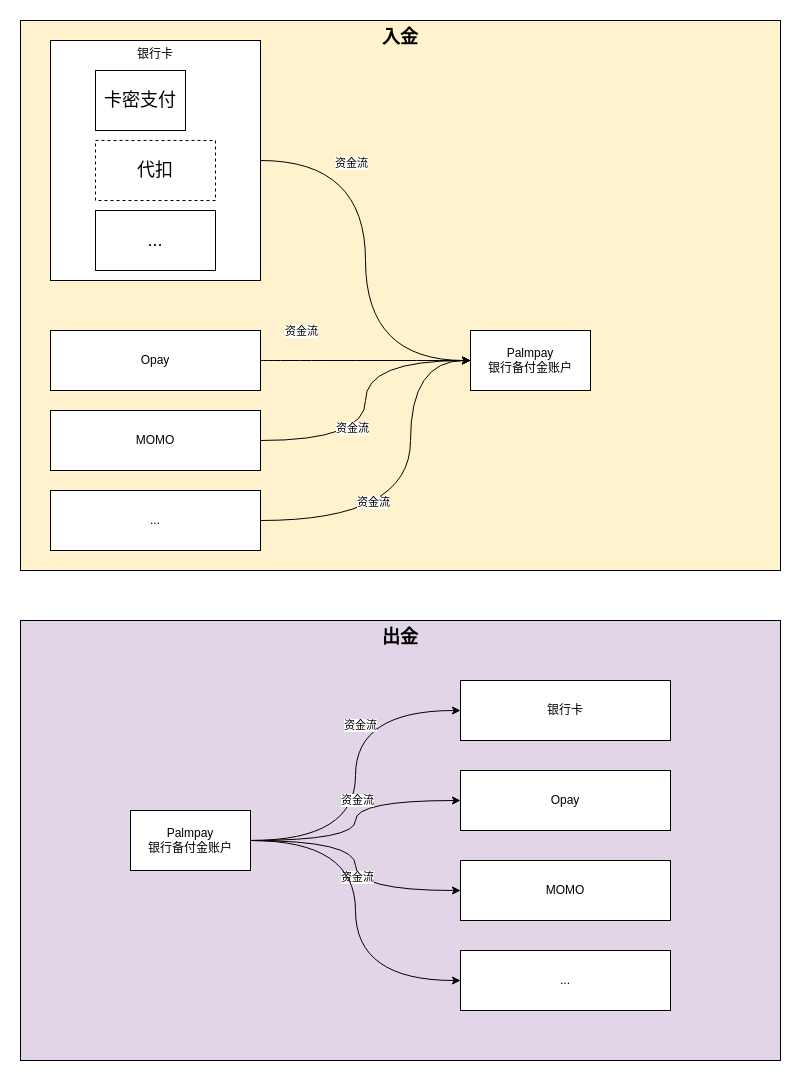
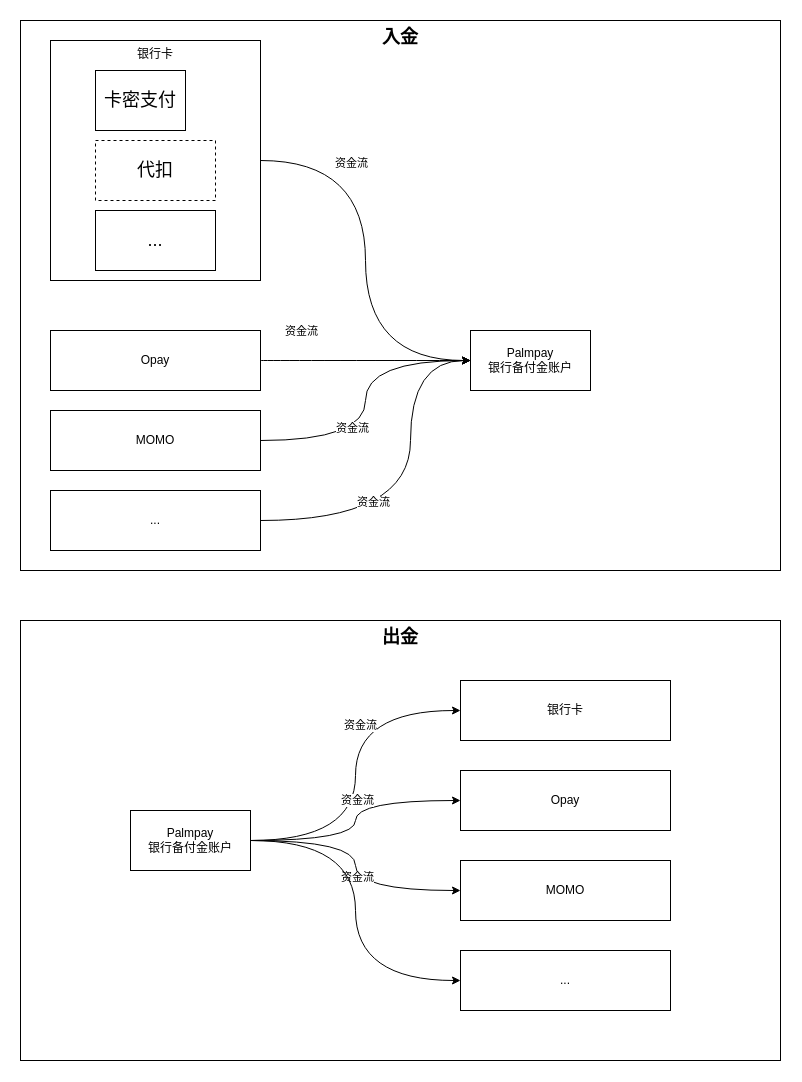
node "入金": fillcolor #fff2cc -> #ffffff
node "出金": fillcolor #e1d5e7 -> #ffffff
